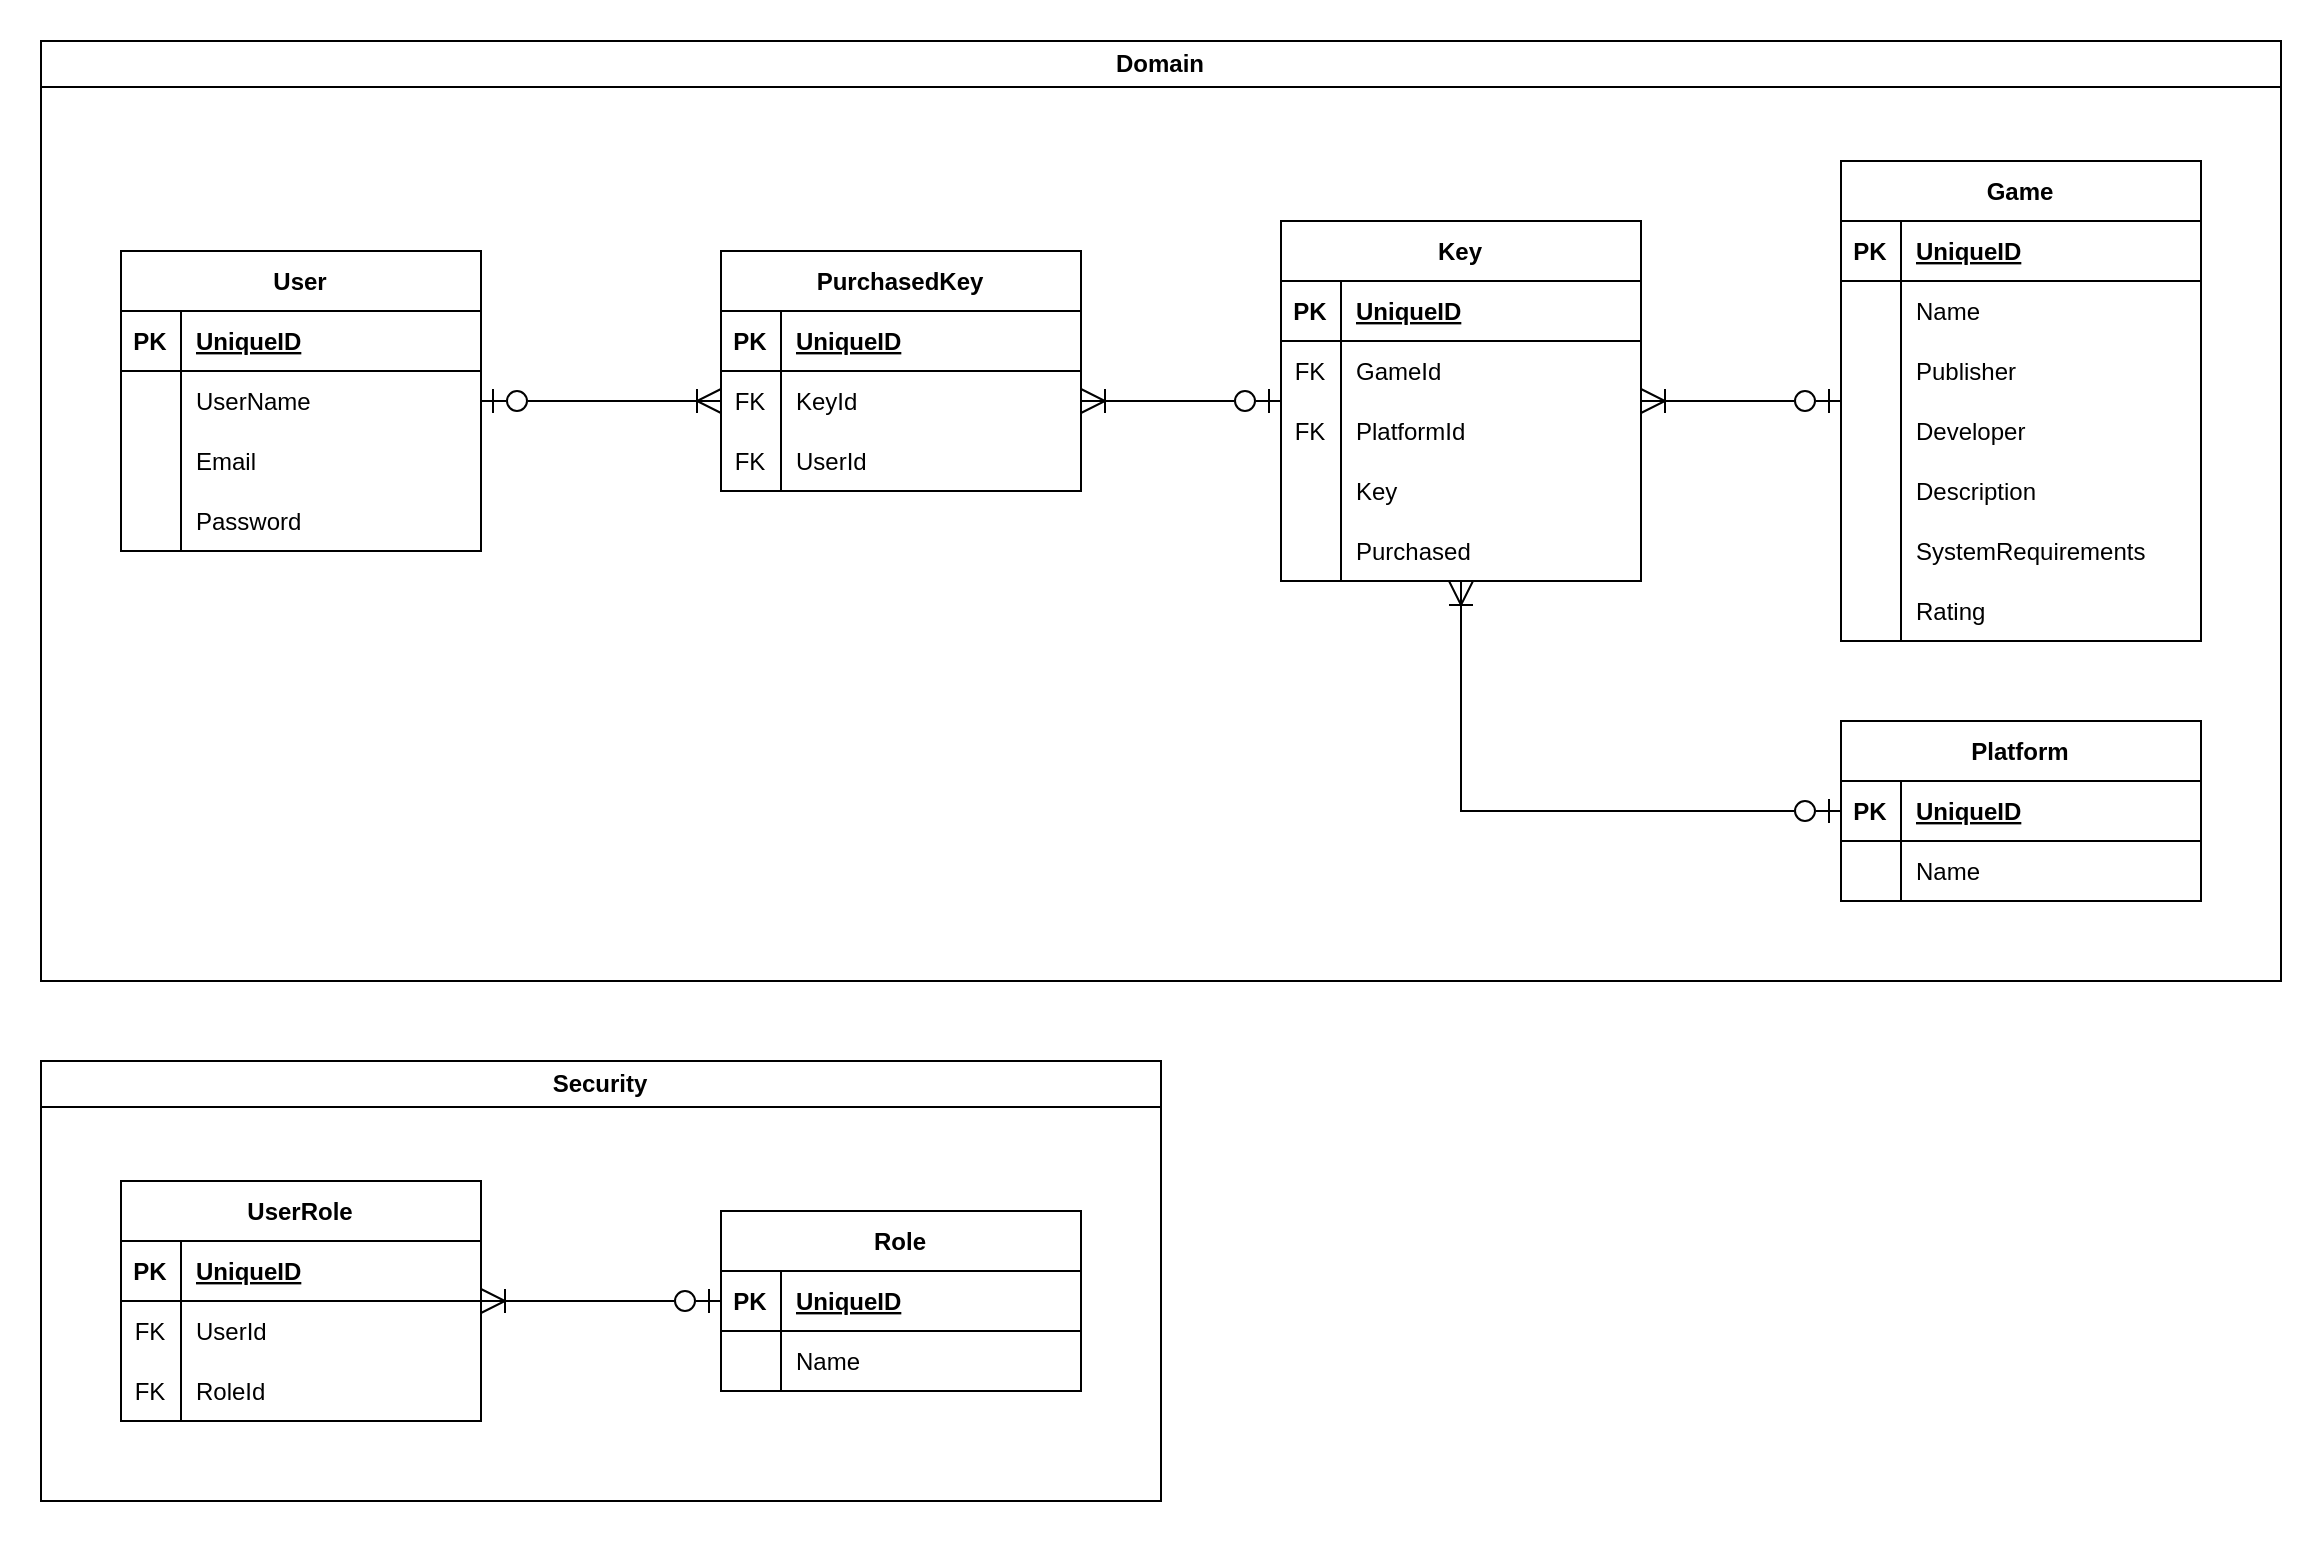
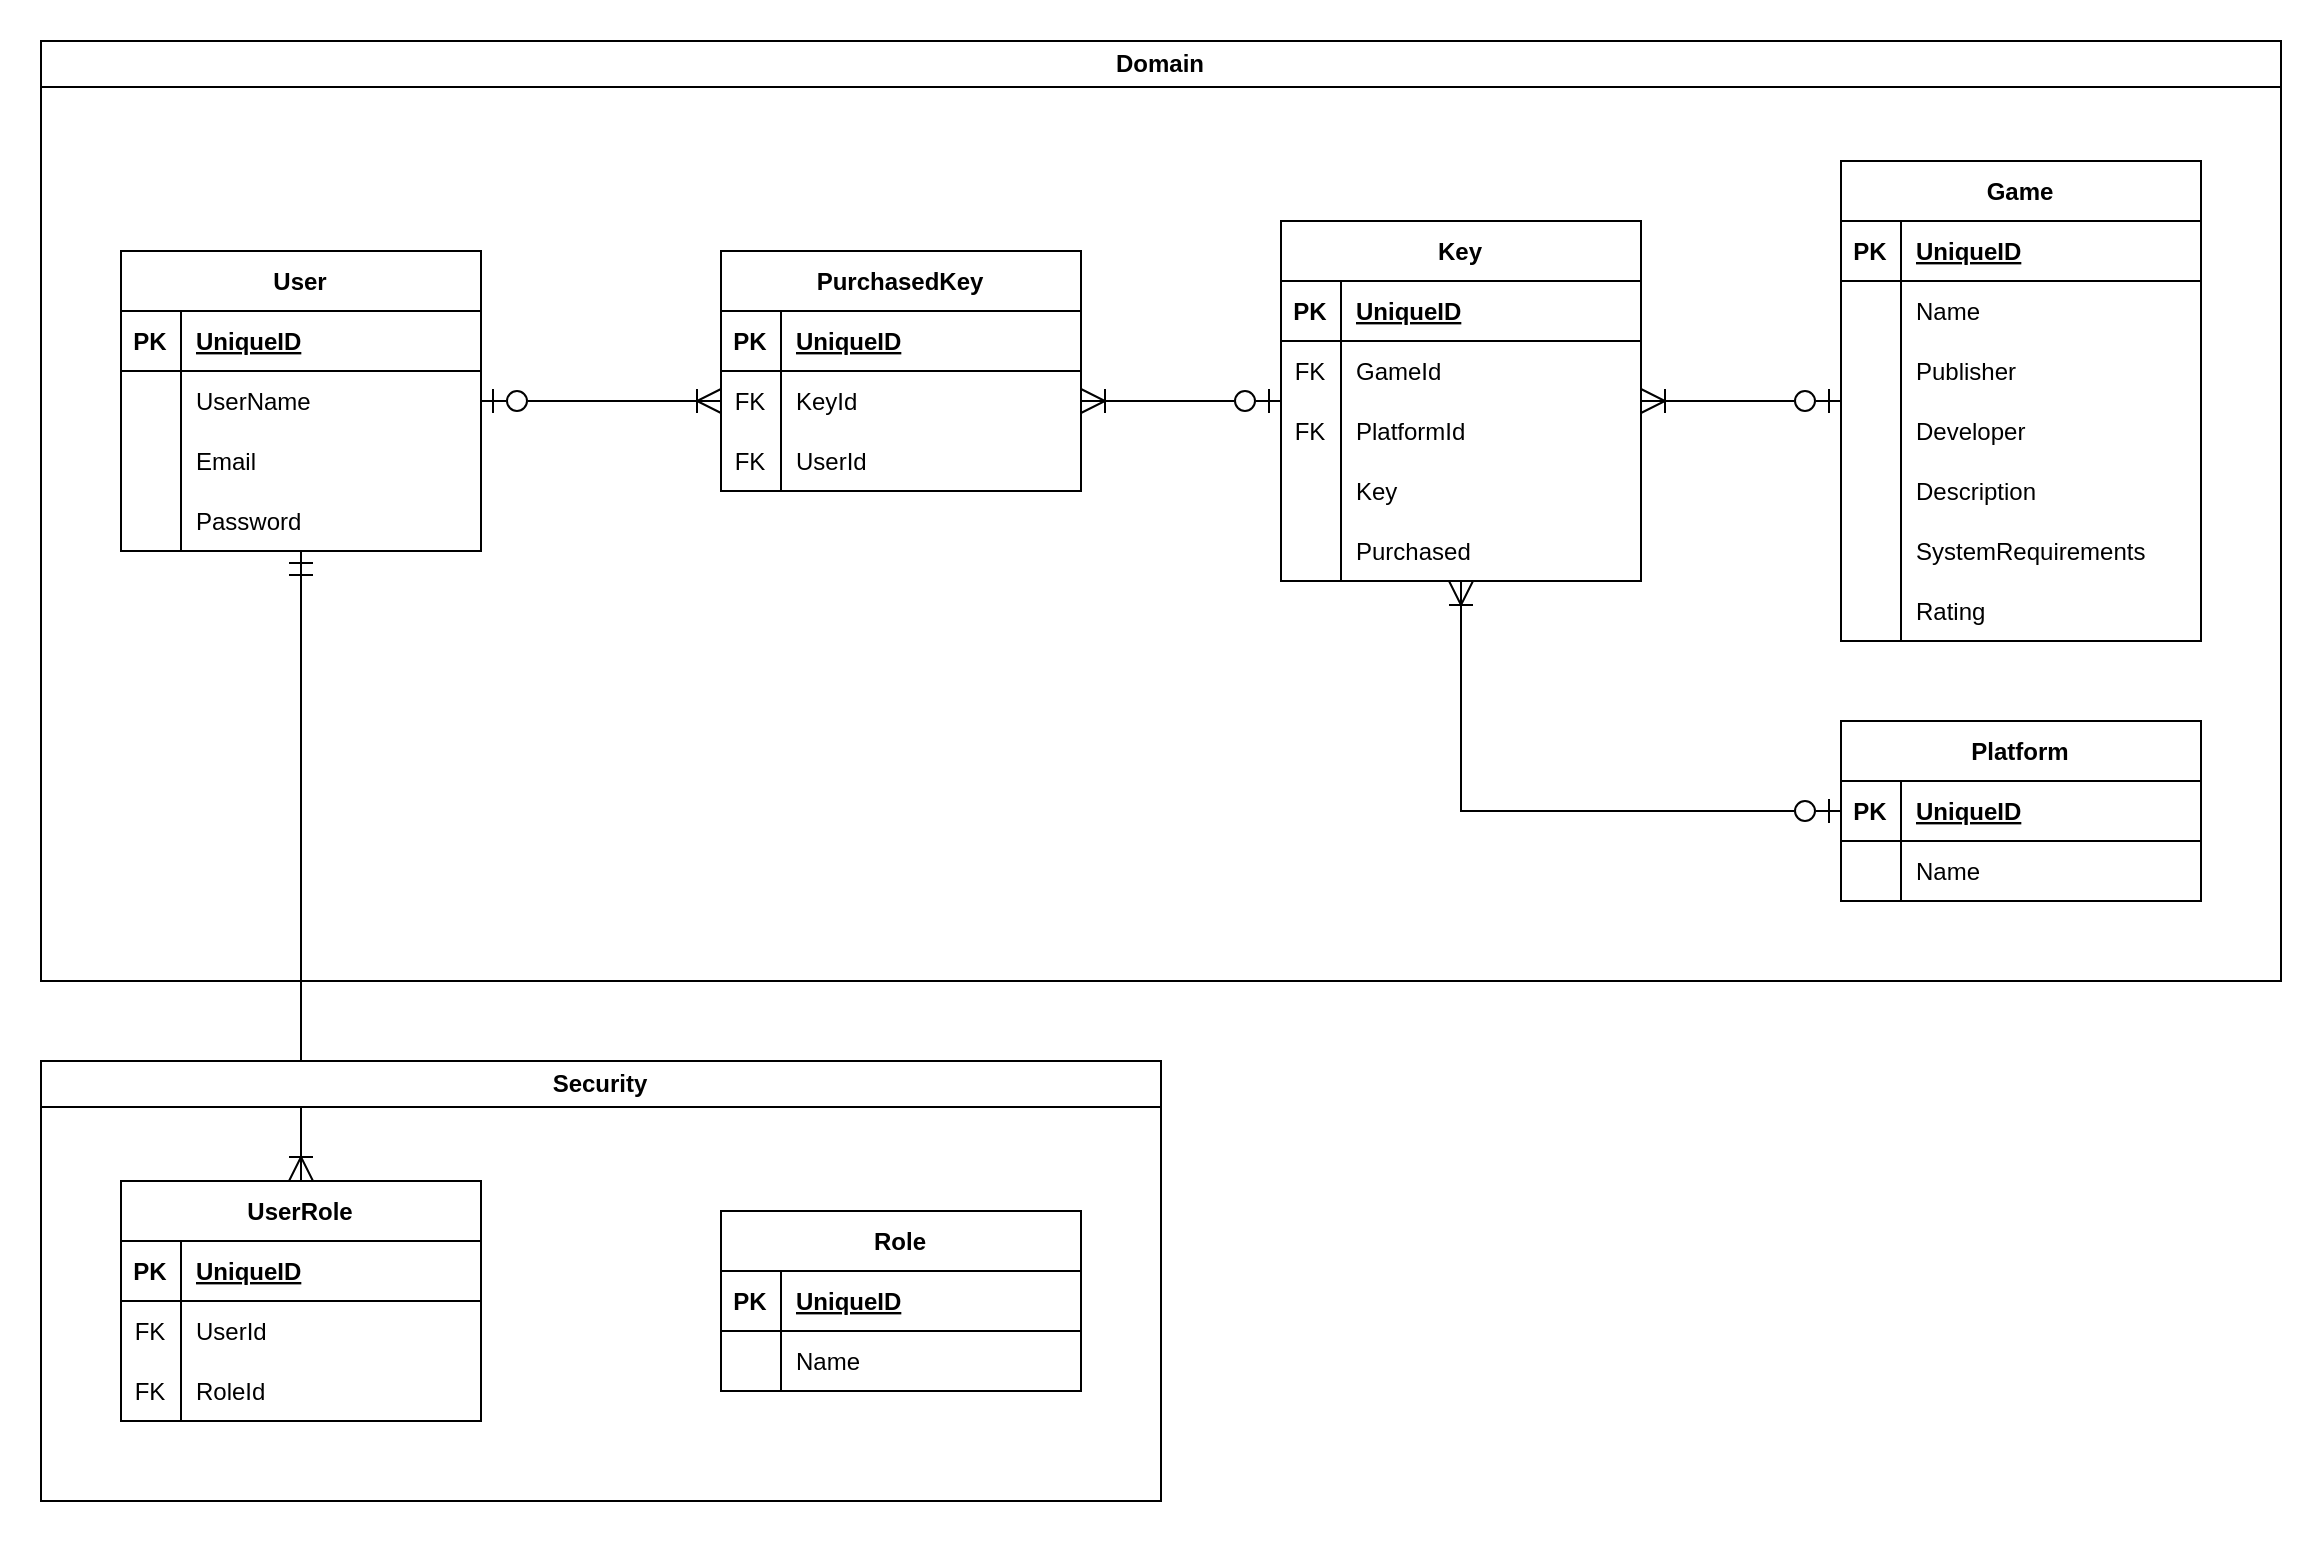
edge "User" -- "UserRole": added
edge "UserRole" -- "Role": removed
